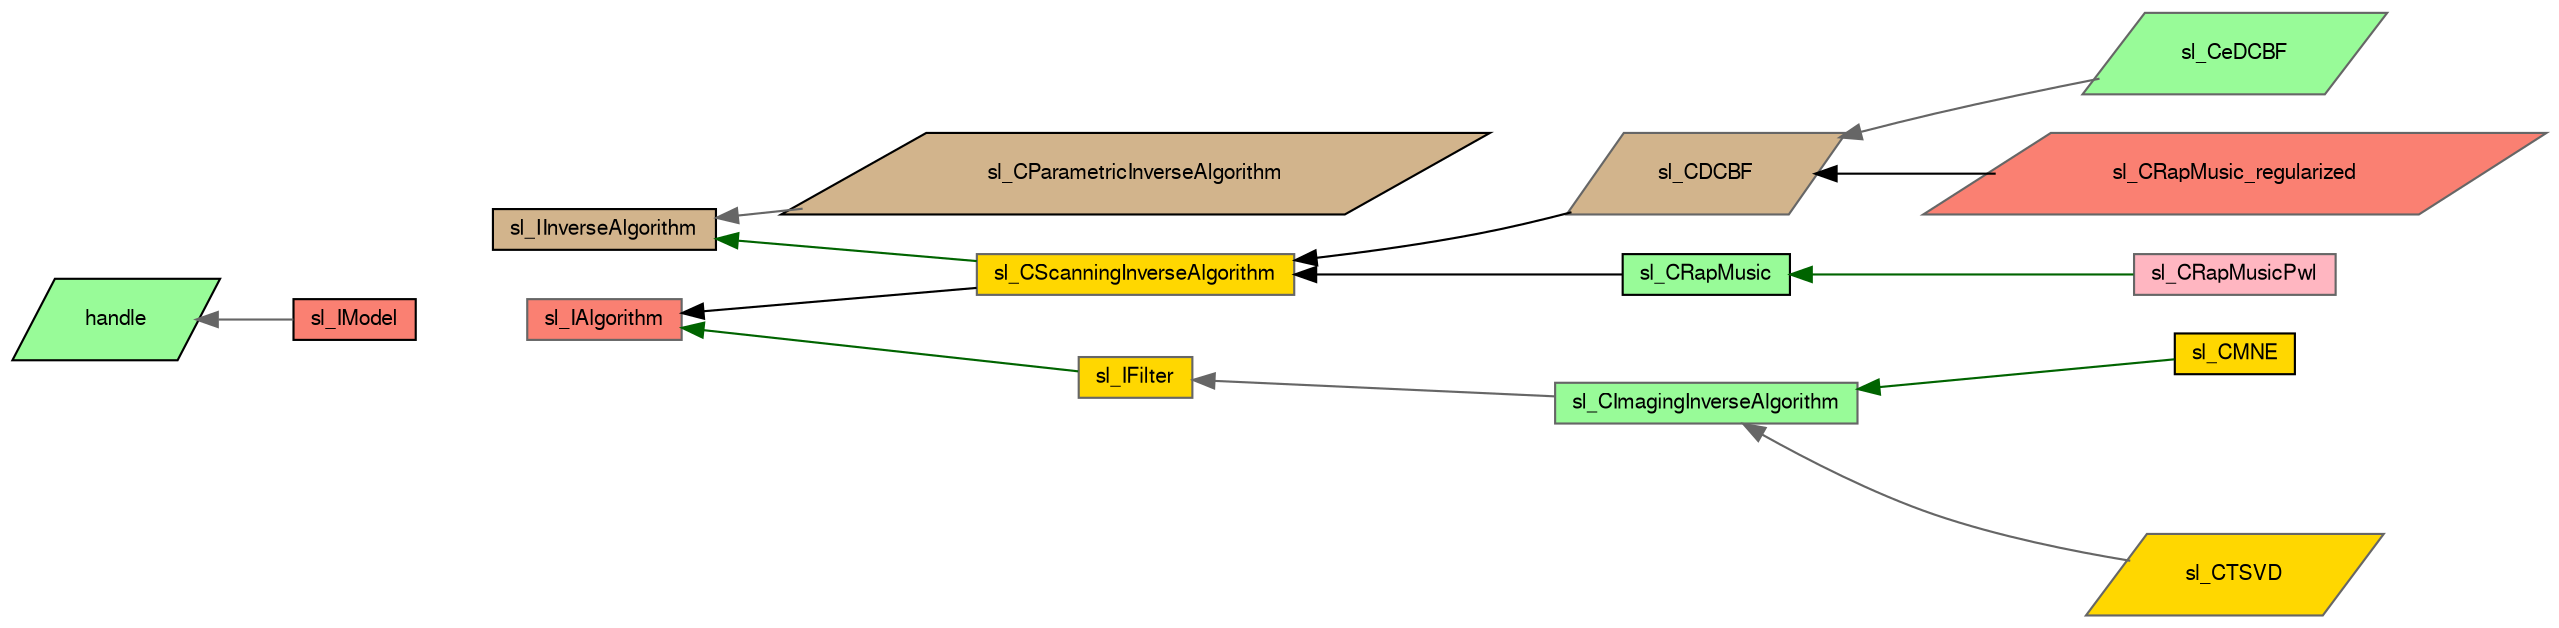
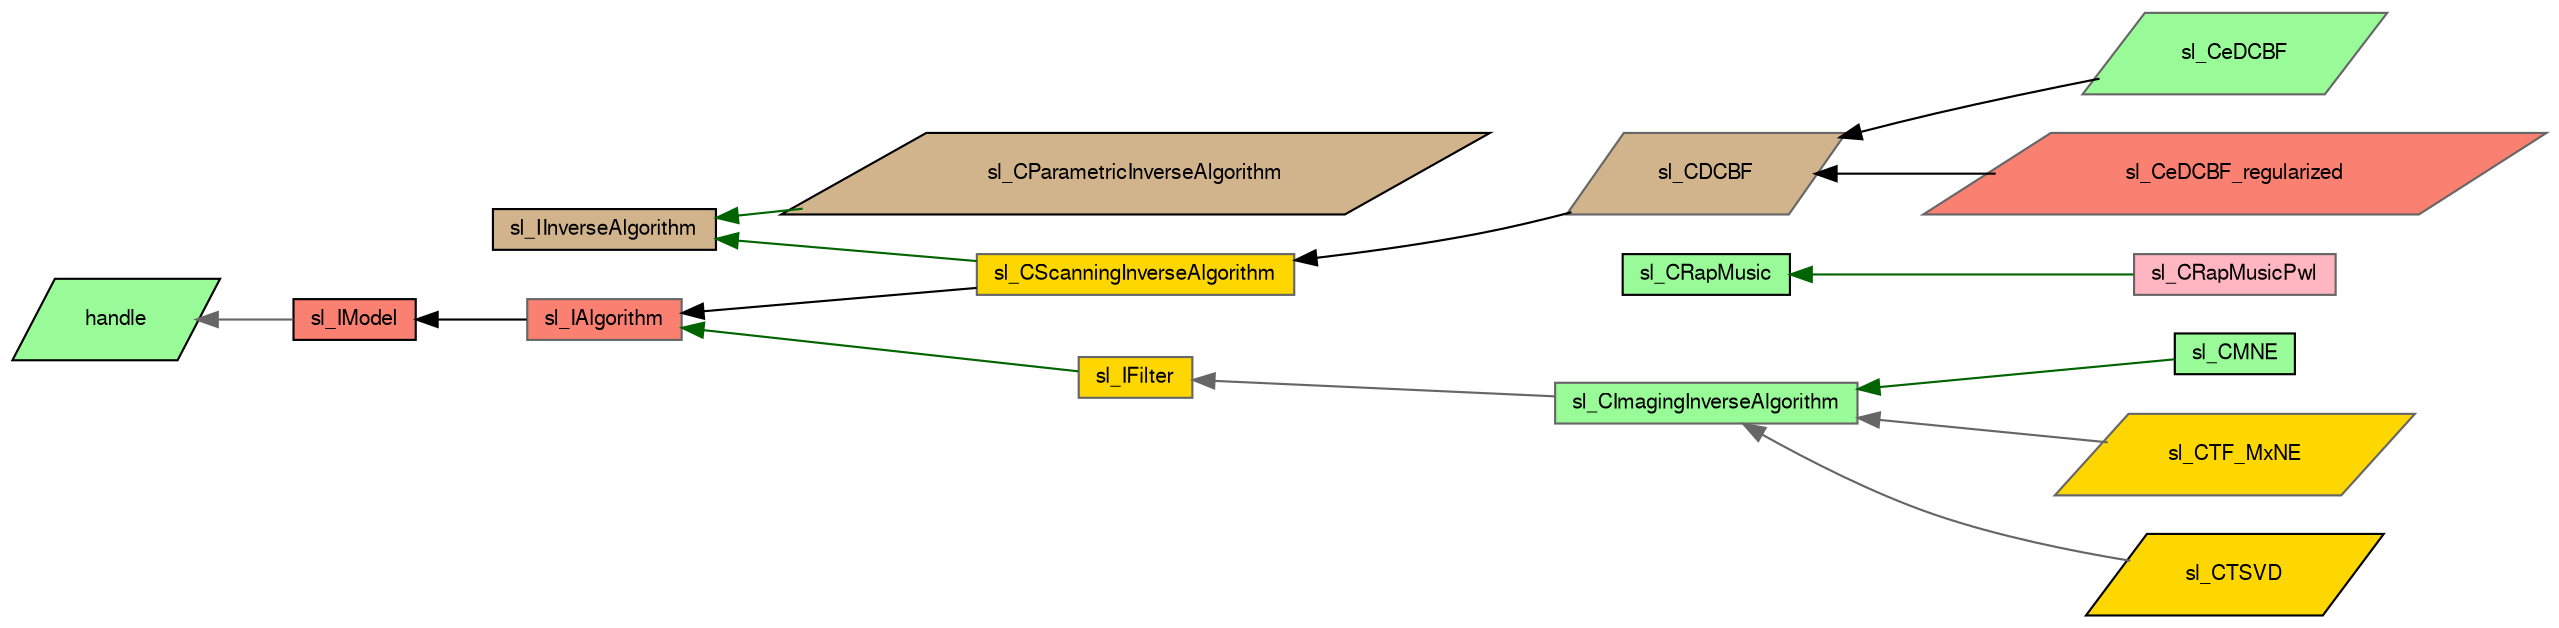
edge "sl_CeDCBF" -> "sl_CDCBF": color gray40 -> black
node "sl_CRapMusic_regularized": label "sl_CRapMusic_regularized" -> "sl_CeDCBF_regularized"
edge "sl_CParametricInverseAlgorithm" -> "sl_IInverseAlgorithm": color gray40 -> darkgreen
edge "sl_CRapMusic" -> "sl_CScanningInverseAlgorithm": removed
edge "sl_IAlgorithm" -> "sl_IModel": added
node "sl_CMNE": fillcolor gold -> palegreen
node "sl_CTF_MxNE": added
node "sl_CTSVD": color gray40 -> black
